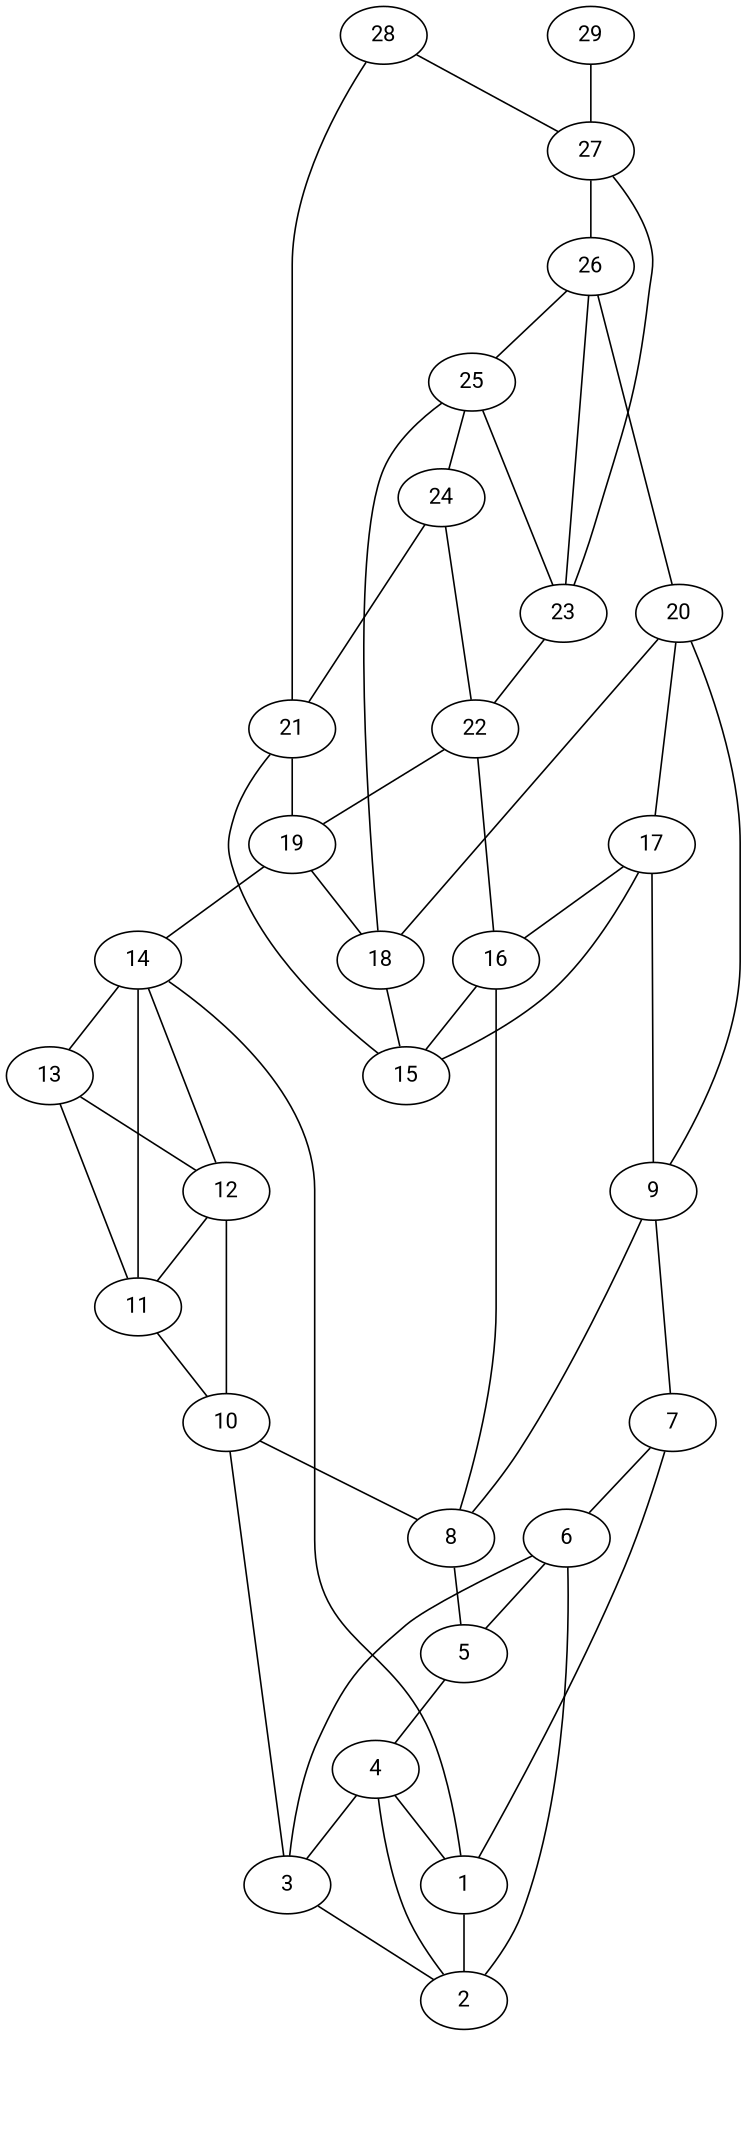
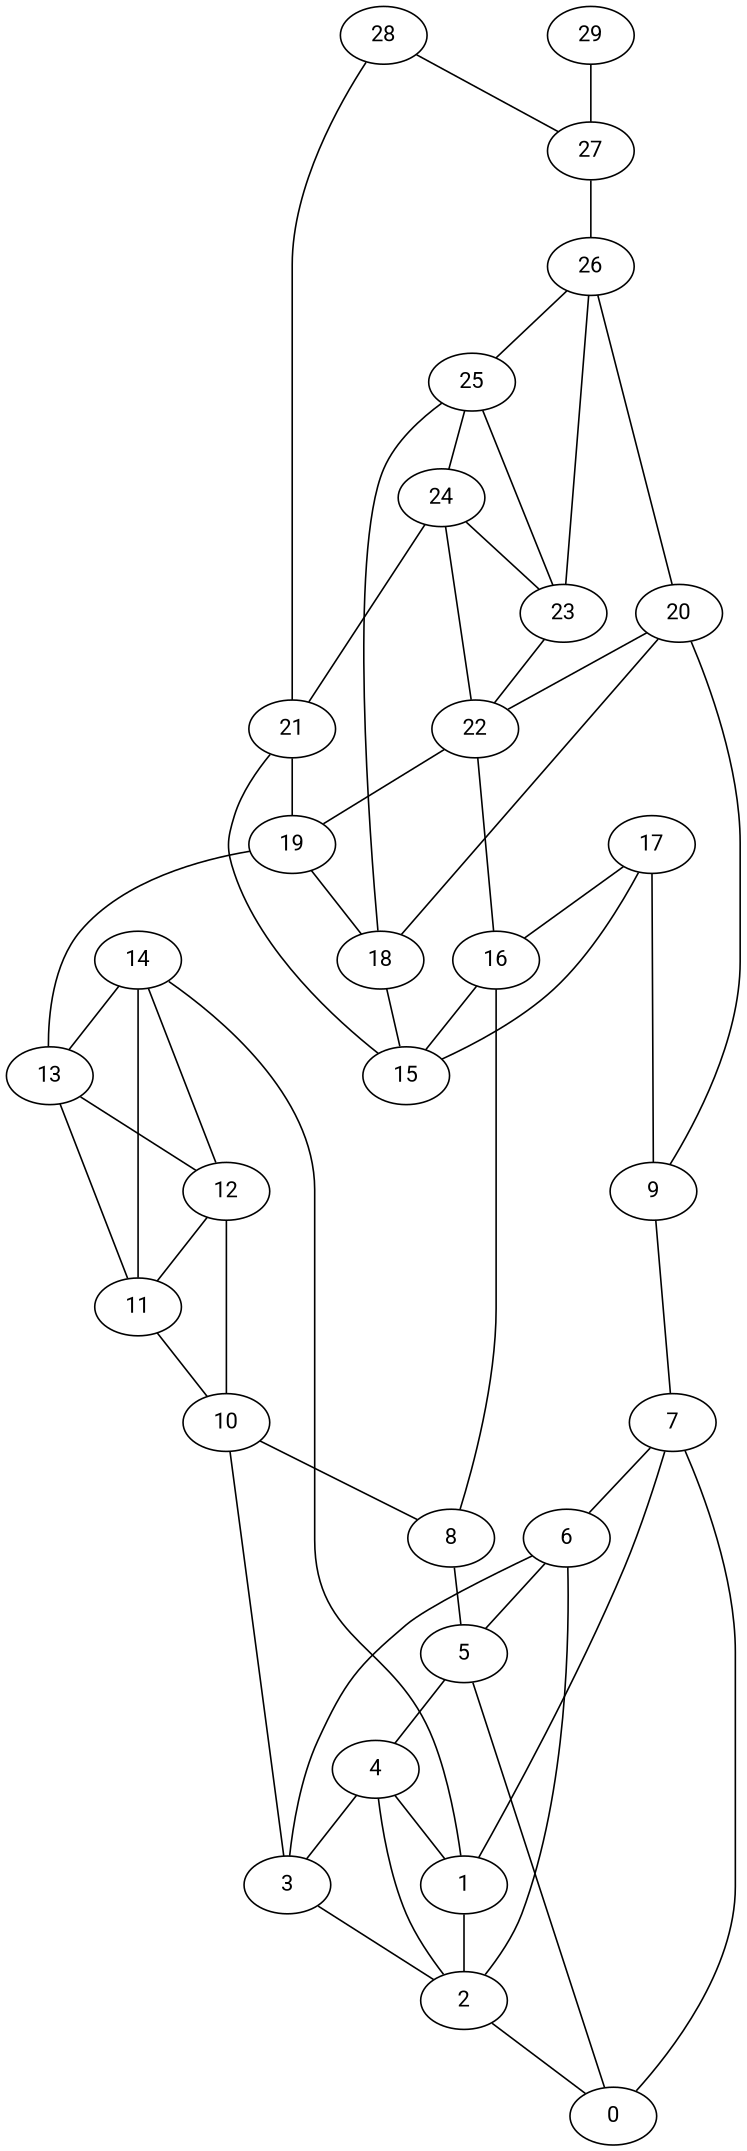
edge "27" -- "23": now "24" -- "23"
edge "20" -- "17": now "20" -- "22"
edge "19" -- "14": now "19" -- "13"
edge "9" -- "8": removed
node "0": added
